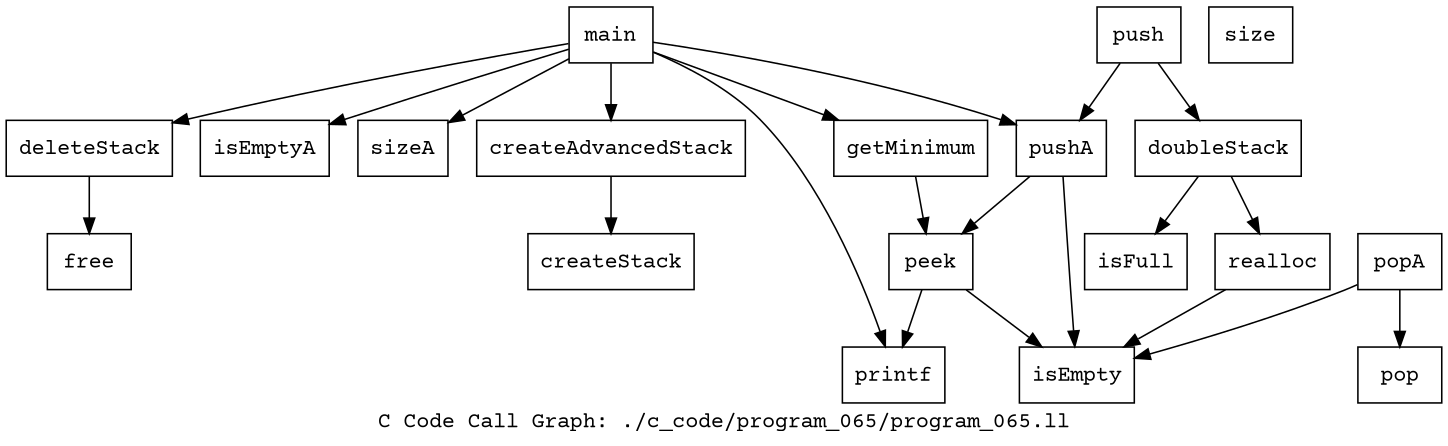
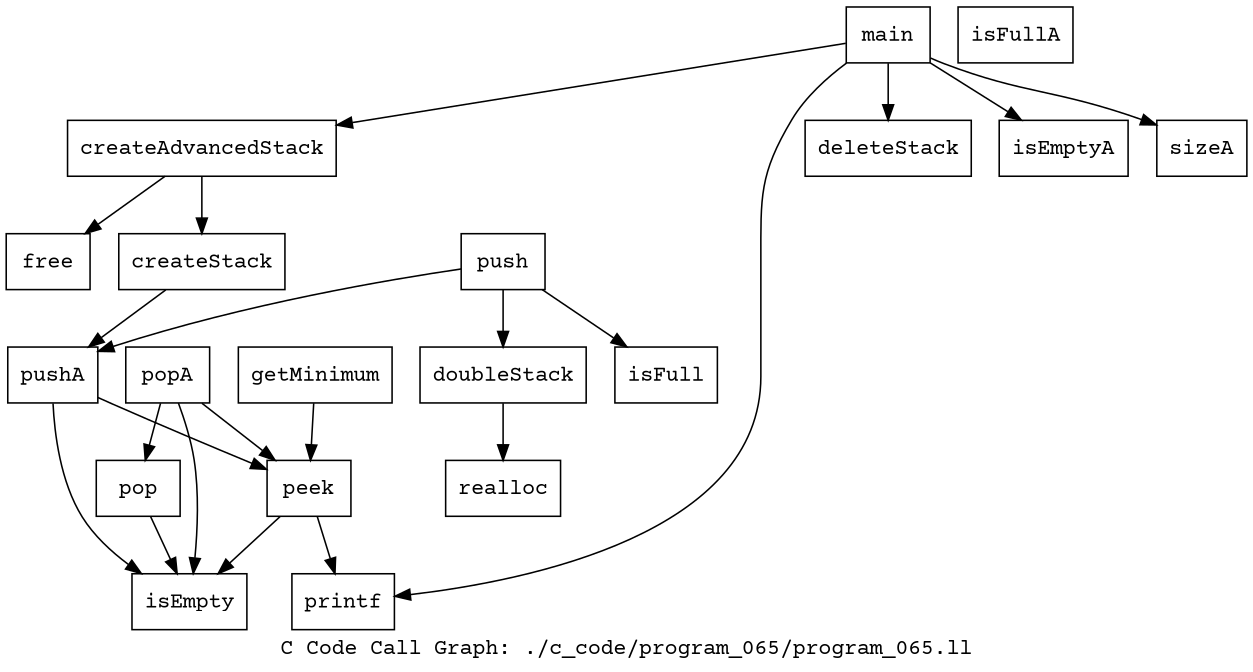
node "isFullA": added
node "size": removed
edge "main" -> "pushA": now "createStack" -> "pushA"
edge "main" -> "getMinimum": removed
edge "deleteStack" -> "free": now "createAdvancedStack" -> "free"
edge "doubleStack" -> "isFull": now "push" -> "isFull"
edge "realloc" -> "isEmpty": now "pop" -> "isEmpty"
edge "popA" -> "peek": added
